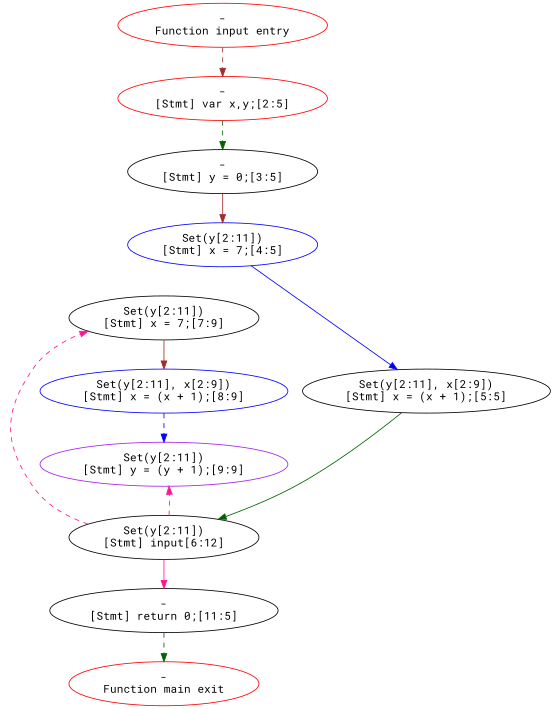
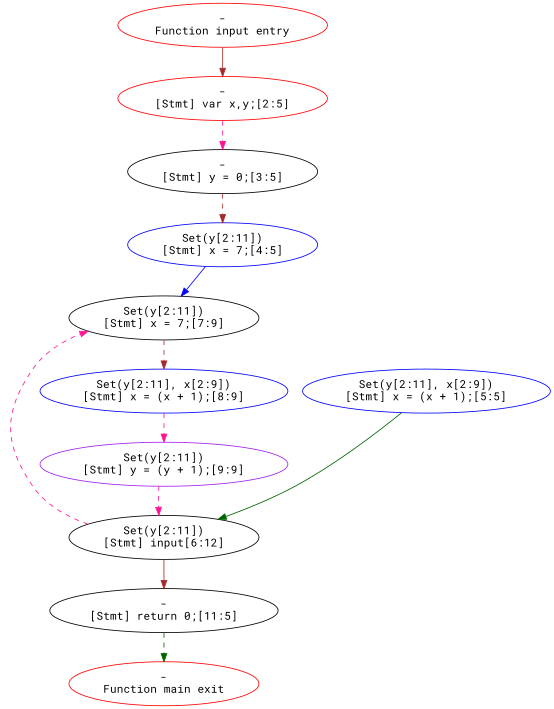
edge "- Function input entry" -> "- [Stmt] var x,y;[2:5]": style dashed -> solid
edge "- [Stmt] var x,y;[2:5]" -> "- [Stmt] y = 0;[3:5]": color darkgreen -> deeppink
edge "- [Stmt] y = 0;[3:5]" -> "Set(y[2:11]) [Stmt] x = 7;[4:5]": style solid -> dashed
edge "Set(y[2:11]) [Stmt] x = 7;[4:5]" -> "Set(y[2:11], x[2:9]) [Stmt] x = (x + 1);[5:5]": now "Set(y[2:11]) [Stmt] x = 7;[4:5]" -> "Set(y[2:11]) [Stmt] x = 7;[7:9]"
edge "Set(y[2:11]) [Stmt] x = 7;[7:9]" -> "Set(y[2:11], x[2:9]) [Stmt] x = (x + 1);[8:9]": style solid -> dashed
node "Set(y[2:11], x[2:9]) [Stmt] x = (x + 1);[5:5]": color black -> blue
edge "Set(y[2:11], x[2:9]) [Stmt] x = (x + 1);[8:9]" -> "Set(y[2:11]) [Stmt] y = (y + 1);[9:9]": color blue -> deeppink
edge "Set(y[2:11]) [Stmt] input[6:12]" -> "Set(y[2:11]) [Stmt] y = (y + 1);[9:9]": reversed
edge "Set(y[2:11]) [Stmt] input[6:12]" -> "- [Stmt] return 0;[11:5]": color deeppink -> brown
